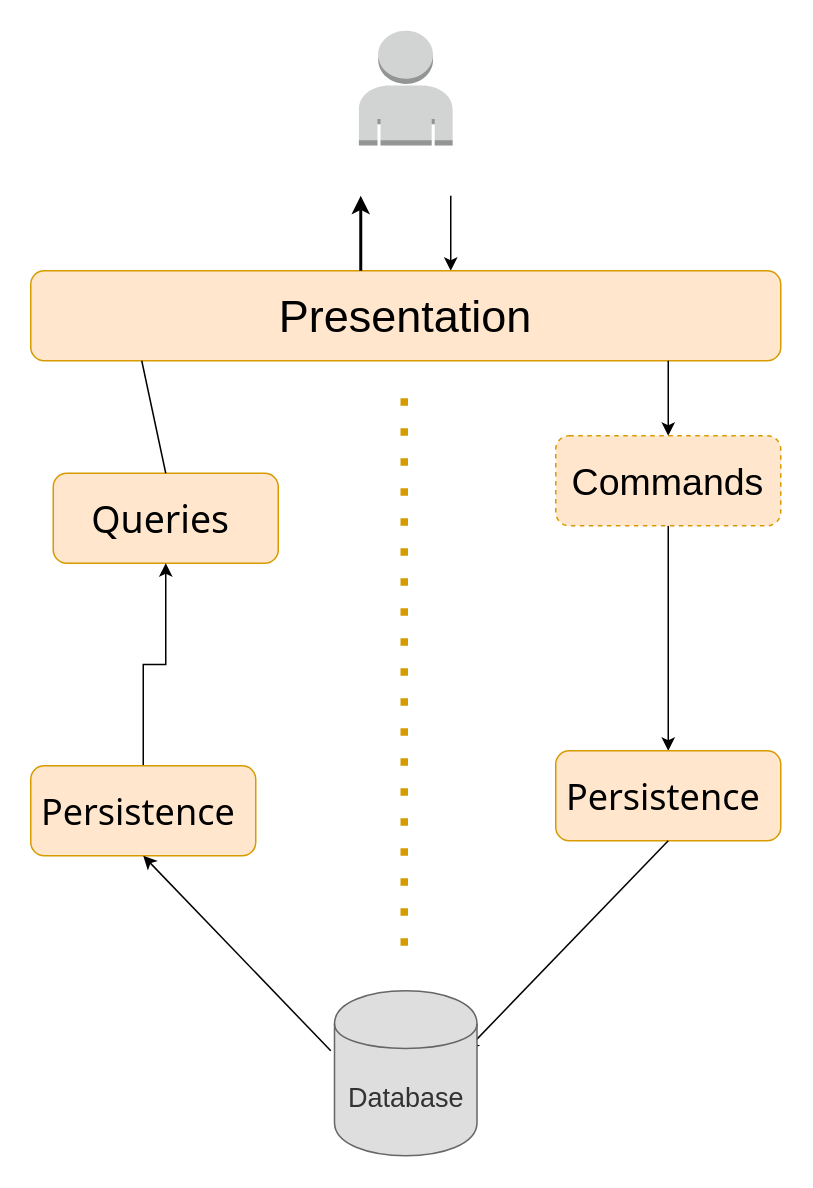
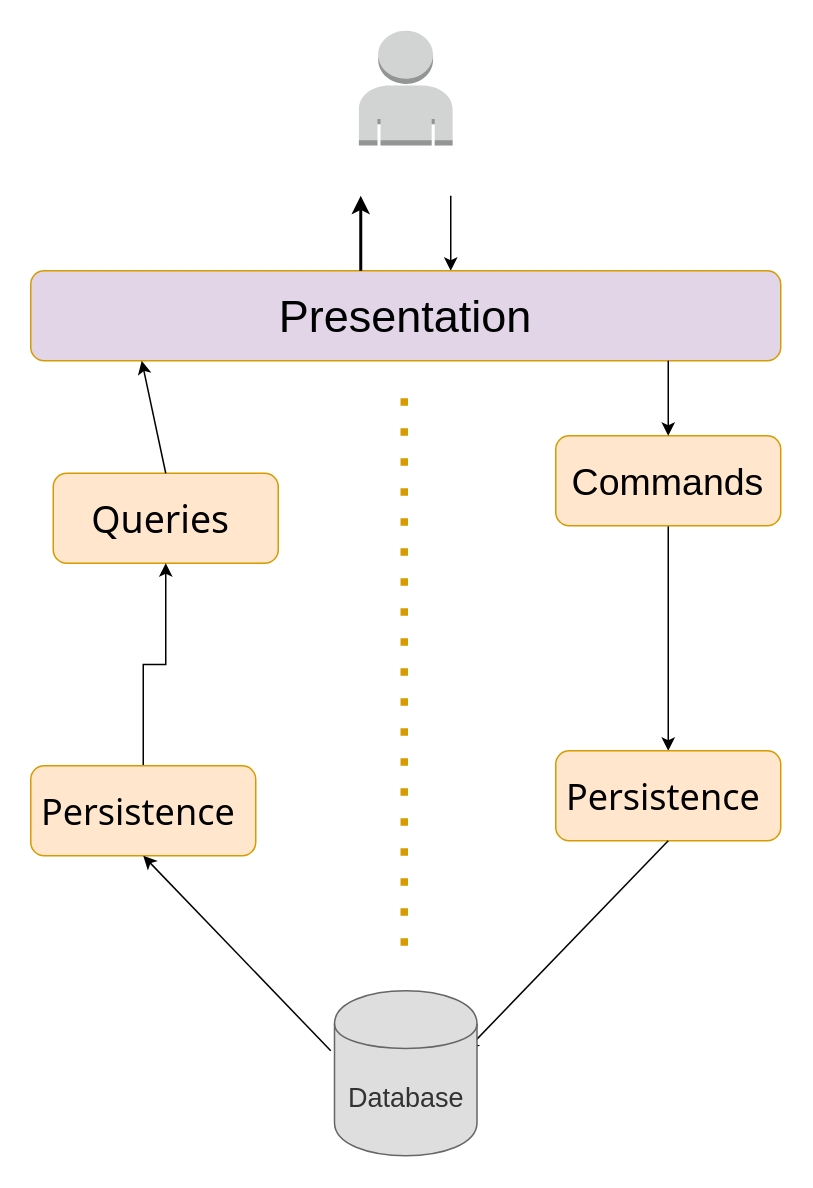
node "Presentation": fillcolor #ffe6cc -> #e1d5e7
edge "Presentation" -- "Queries": arrowhead none -> classic
node "Commands": style dashed -> solid
